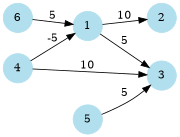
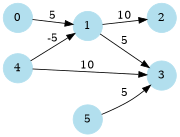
node "6": label "6" -> "0"
